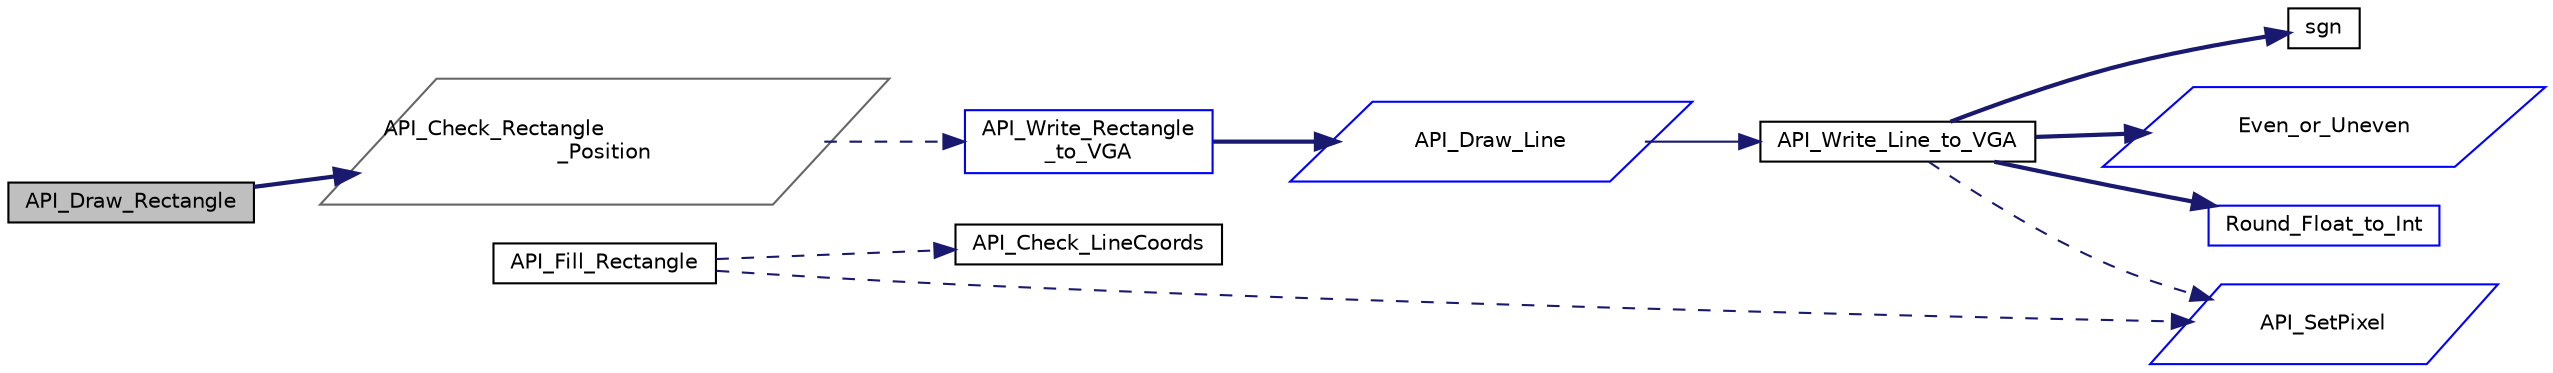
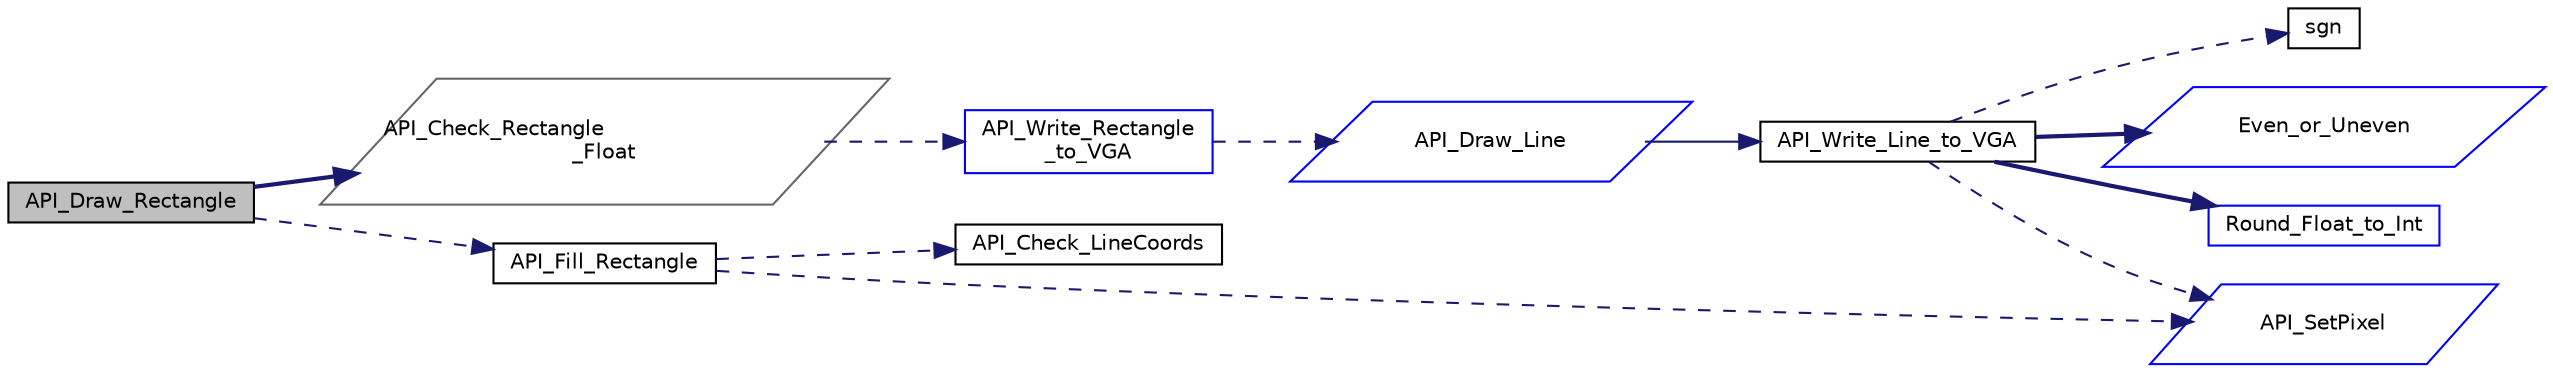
edge "API_Write_Line_to_VGA" -> "sgn": style bold -> dashed
node "API_Check_Rectangle _Position": label "API_Check_Rectangle _Position" -> "API_Check_Rectangle _Float"
edge "API_Write_Rectangle _to_VGA" -> "API_Draw_Line": style bold -> dashed
edge "API_Draw_Rectangle" -> "API_Fill_Rectangle": added
